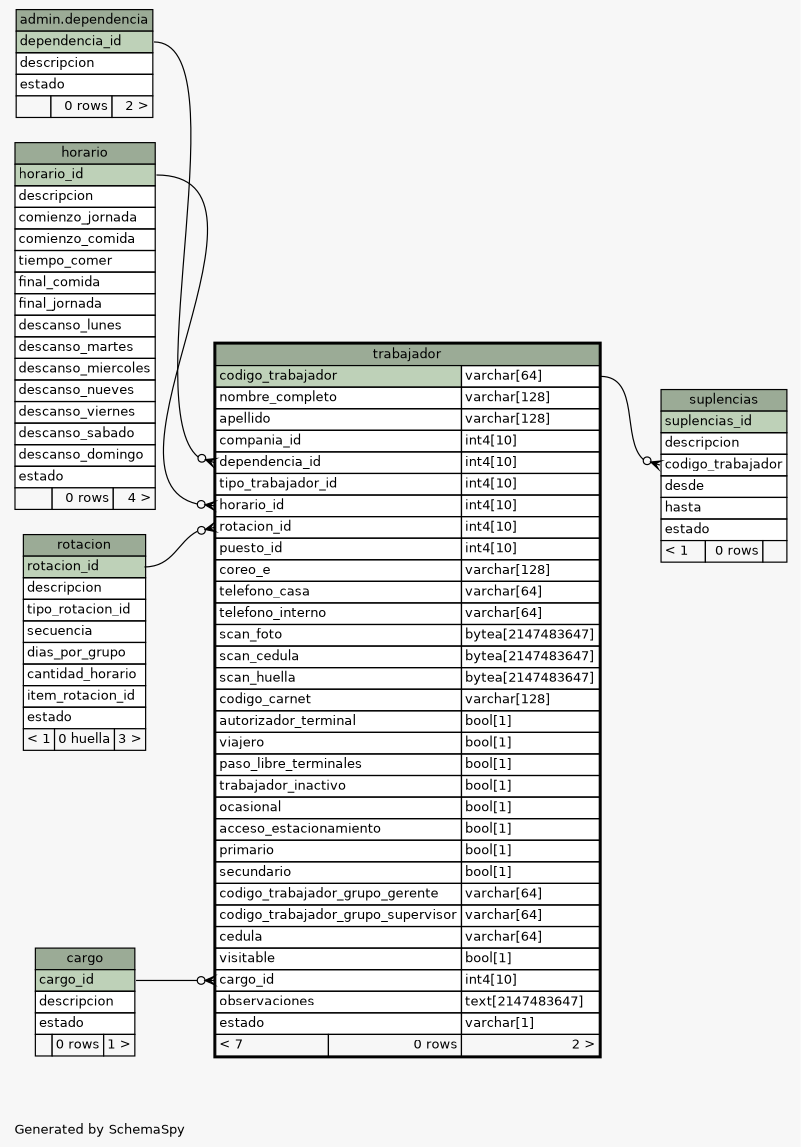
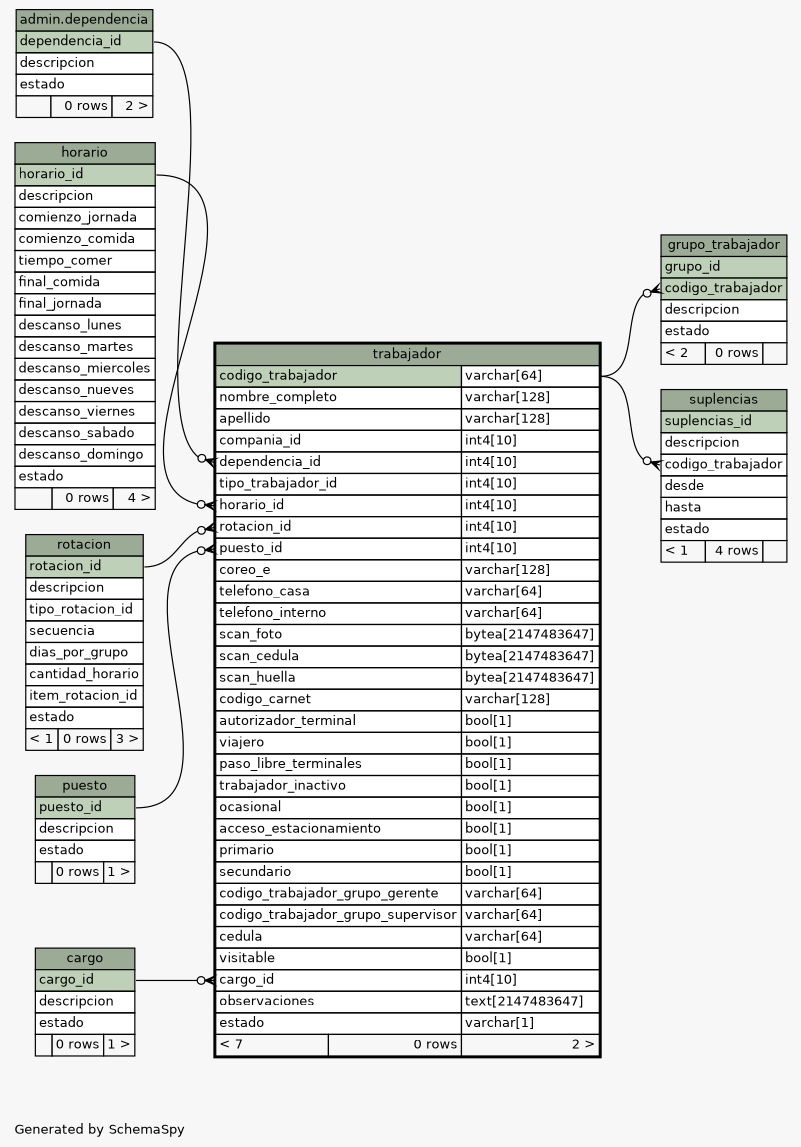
node "grupo_trabajador": added
node "suplencias": text "0 rows" -> "4 rows"
node "rotacion": text "0 huella" -> "0 rows"
node "puesto": added
